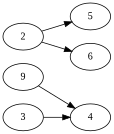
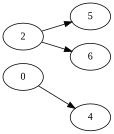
node "9": label "9" -> "0"
node "3": removed
